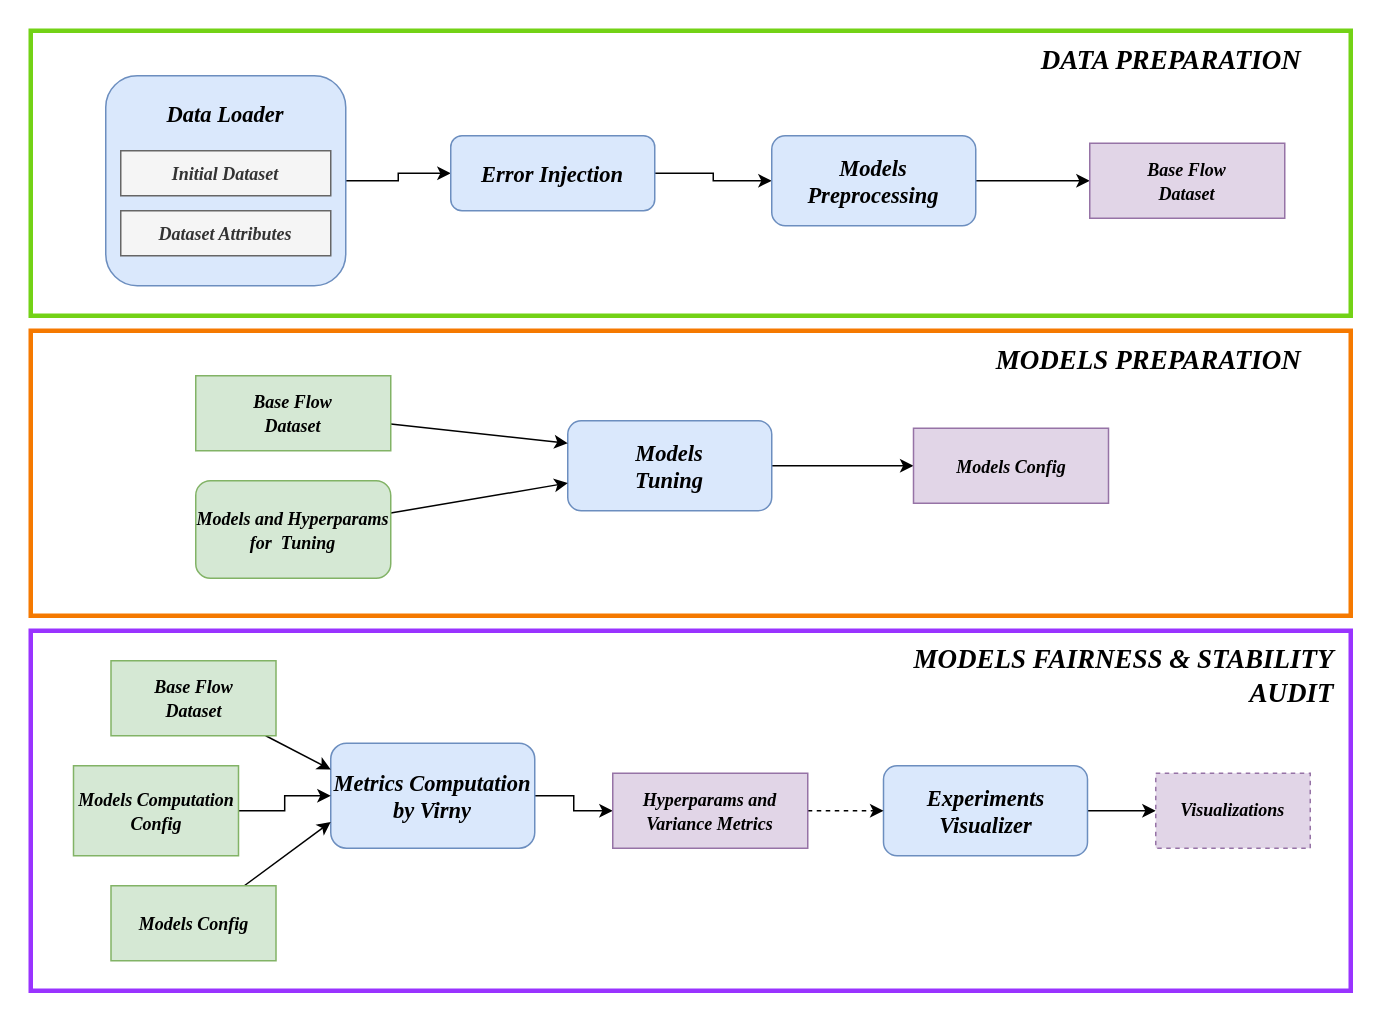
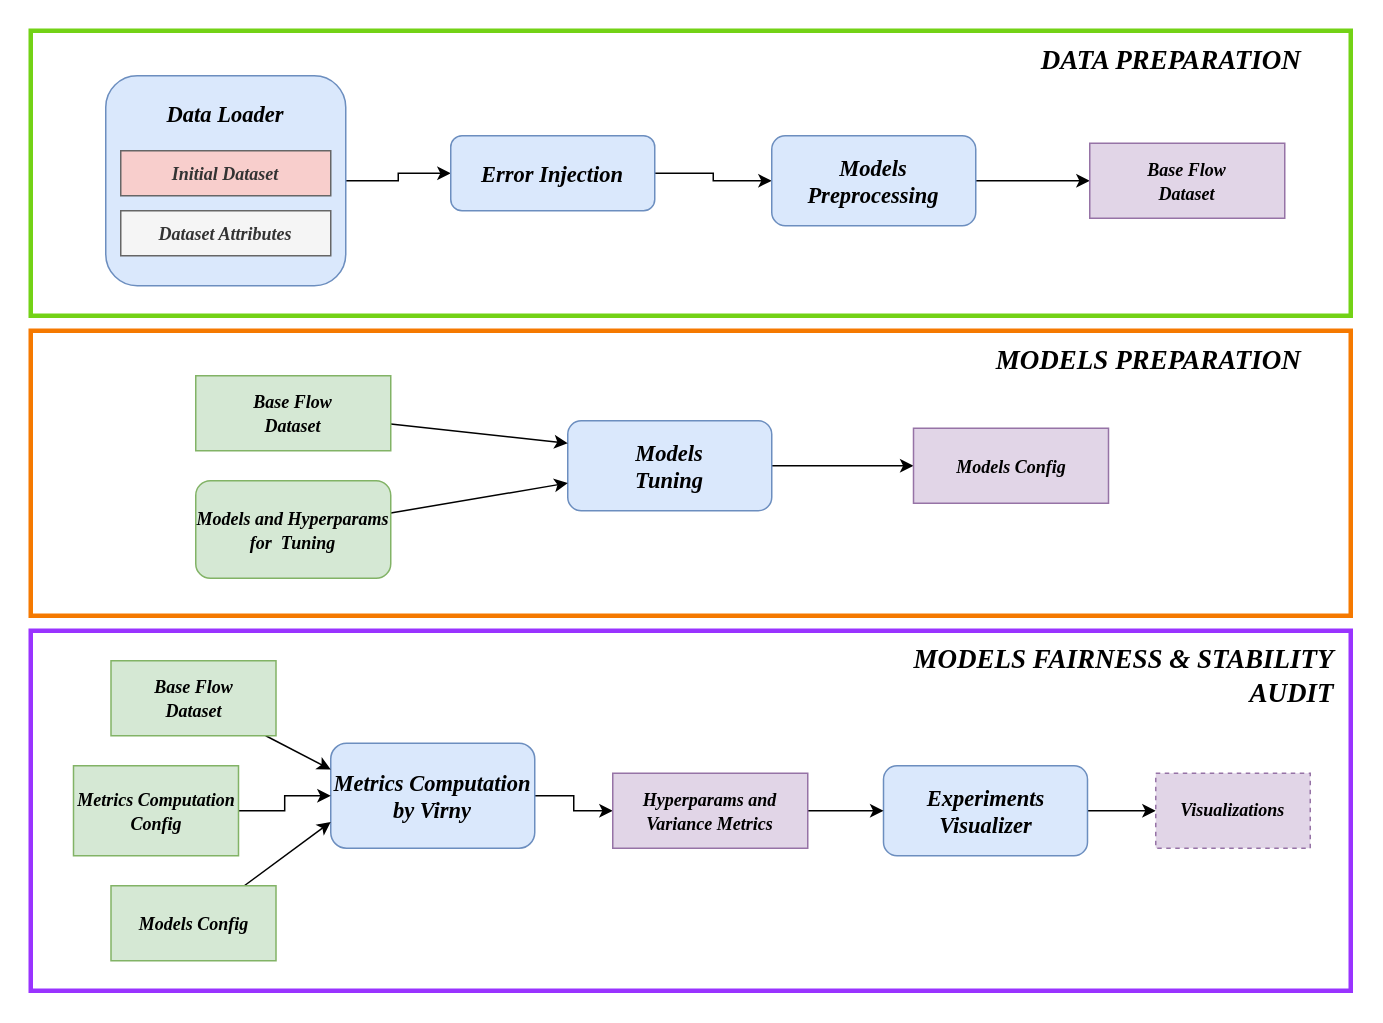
node "Initial Dataset": fillcolor #f5f5f5 -> #f8cecc
node "Models Computation Config": label "Models Computation Config" -> "Metrics Computation Config"
edge "Hyperparams and Variance Metrics" -> "Experiments Visualizer": style dashed -> solid
